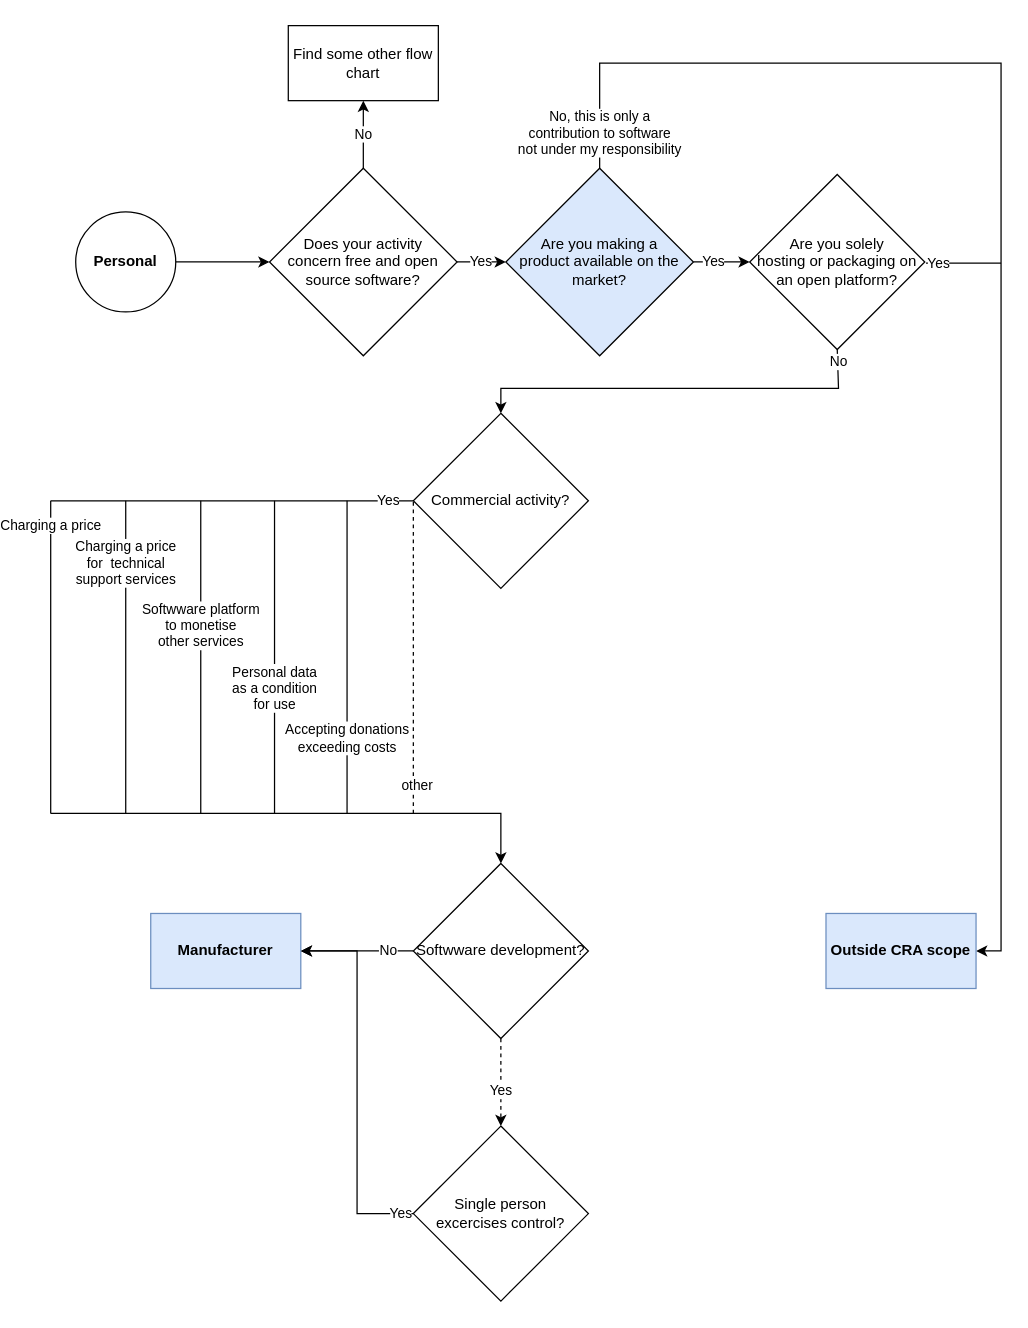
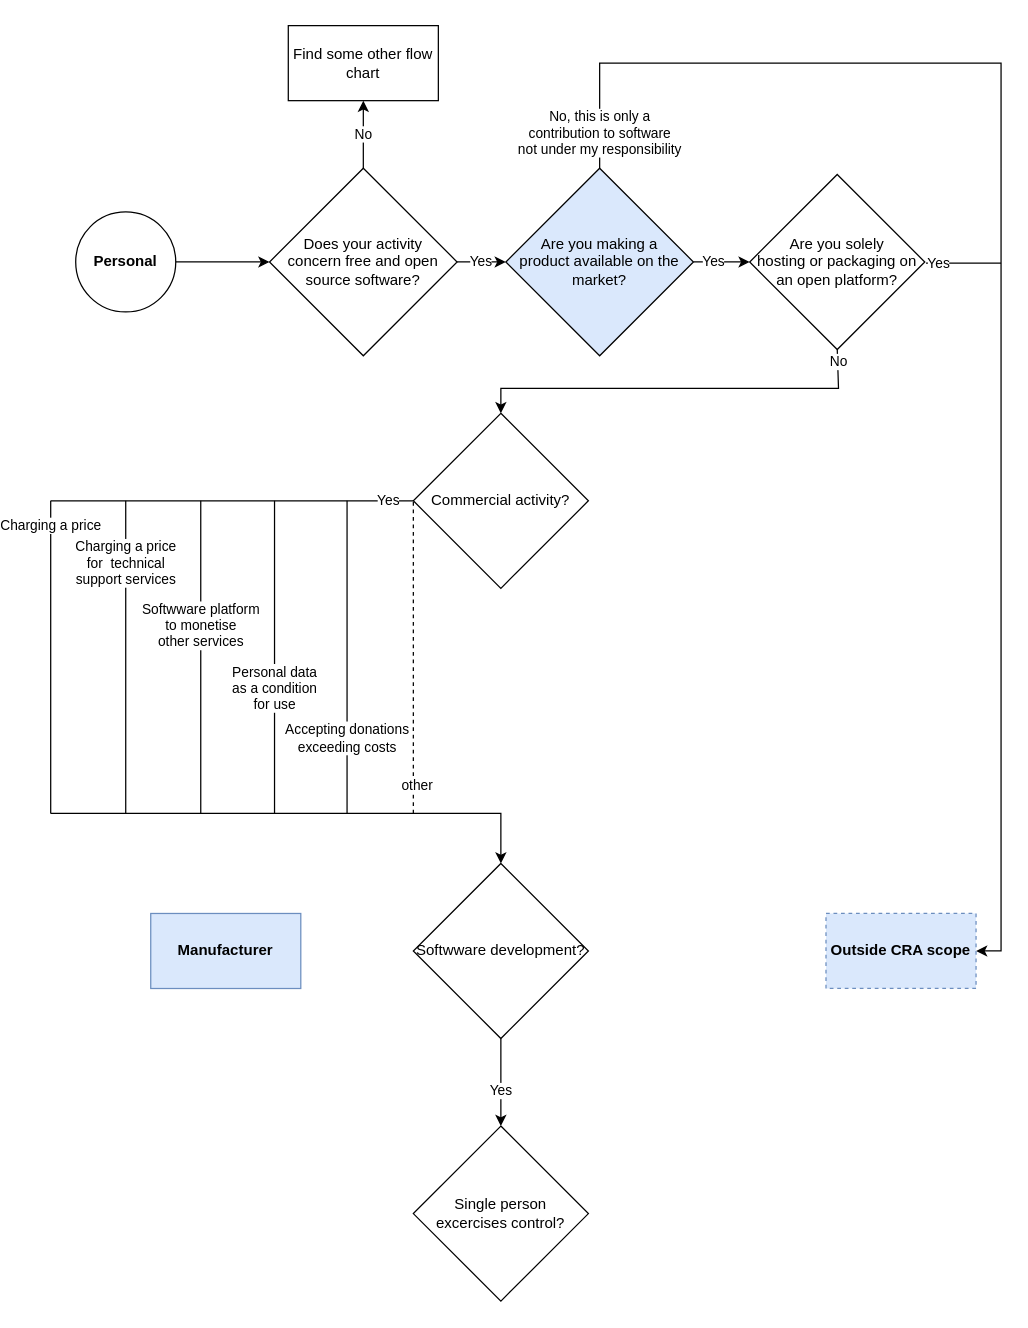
edge "Softwware development?" -> "Manufacturer": removed, label "No"
node "Outside CRA scope": style solid -> dashed
edge "Softwware development?" -> "Single person excercises control?": style dashed -> solid
edge "Single person excercises control?" -> "Manufacturer": removed, label "Yes"
